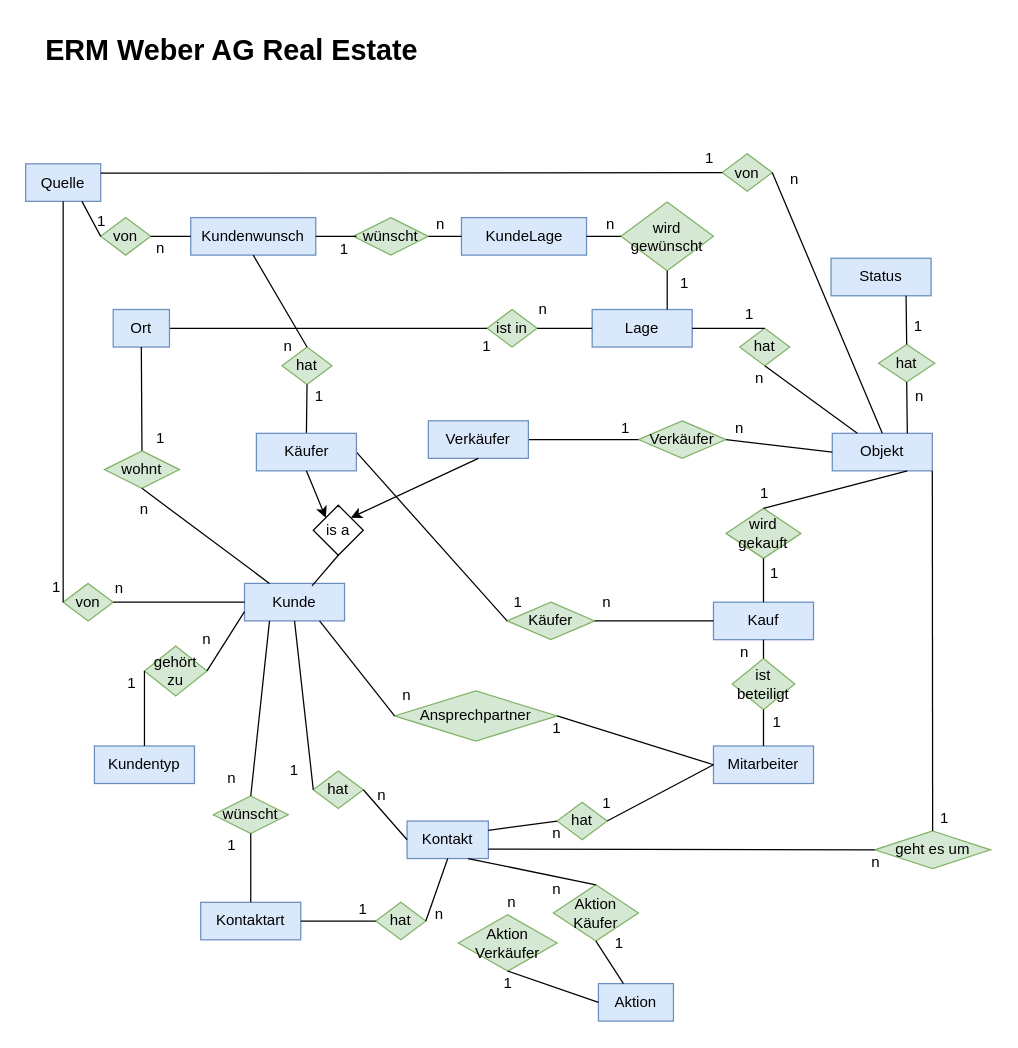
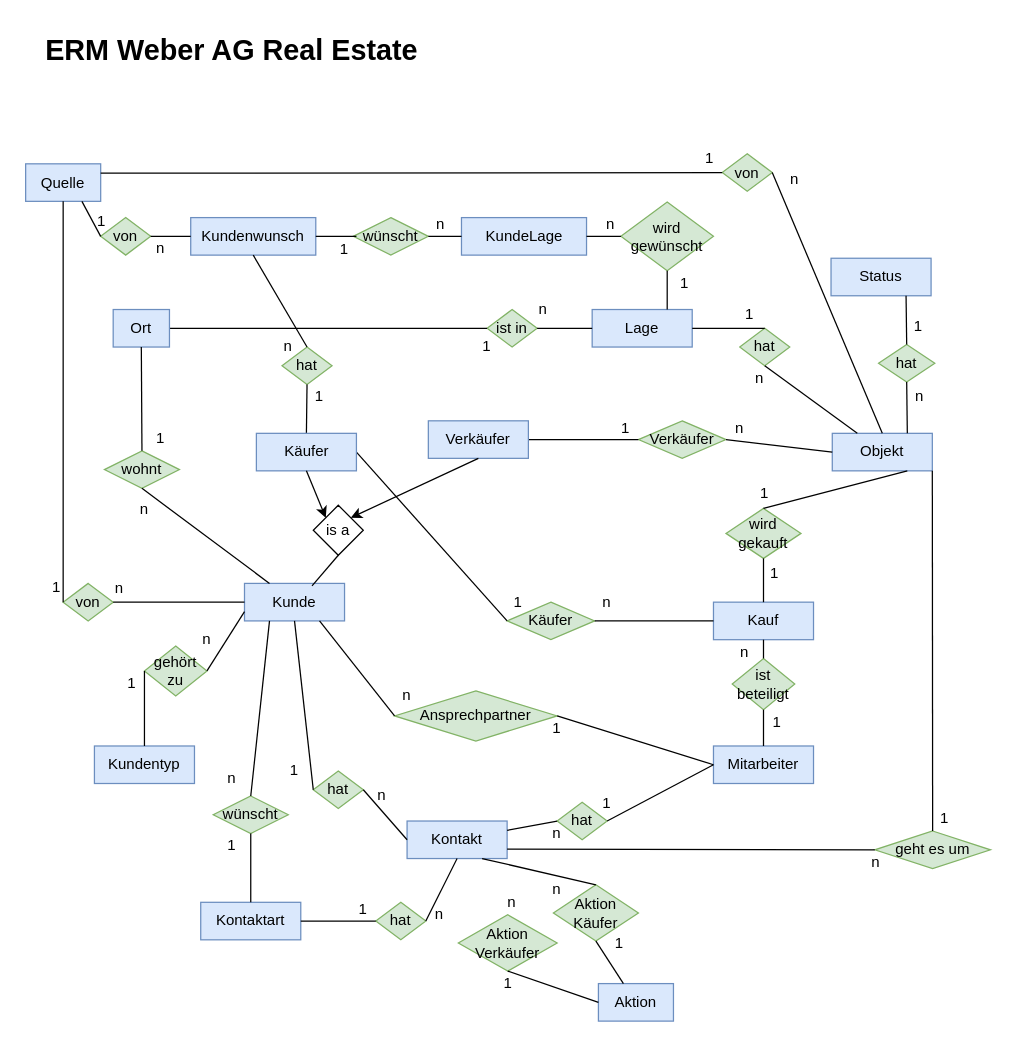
node "Kontakt": size 81x38 -> 100x38
